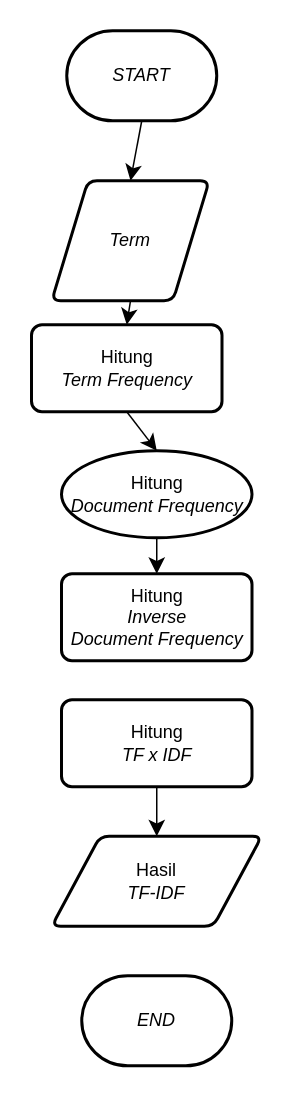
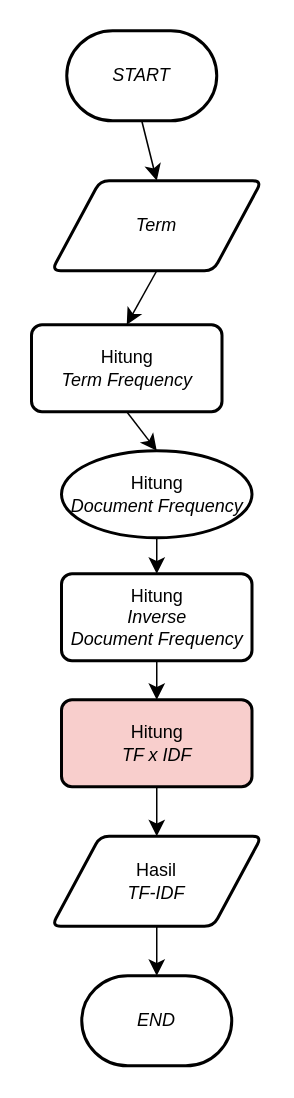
node "Term": size 158x120 -> 210x90
edge "Hitung Inverse Document Frequency" -> "Hitung TF x IDF": added
node "Hitung TF x IDF": fillcolor #ffffff -> #f8cecc
edge "Hasil TF-IDF" -> "END": added
